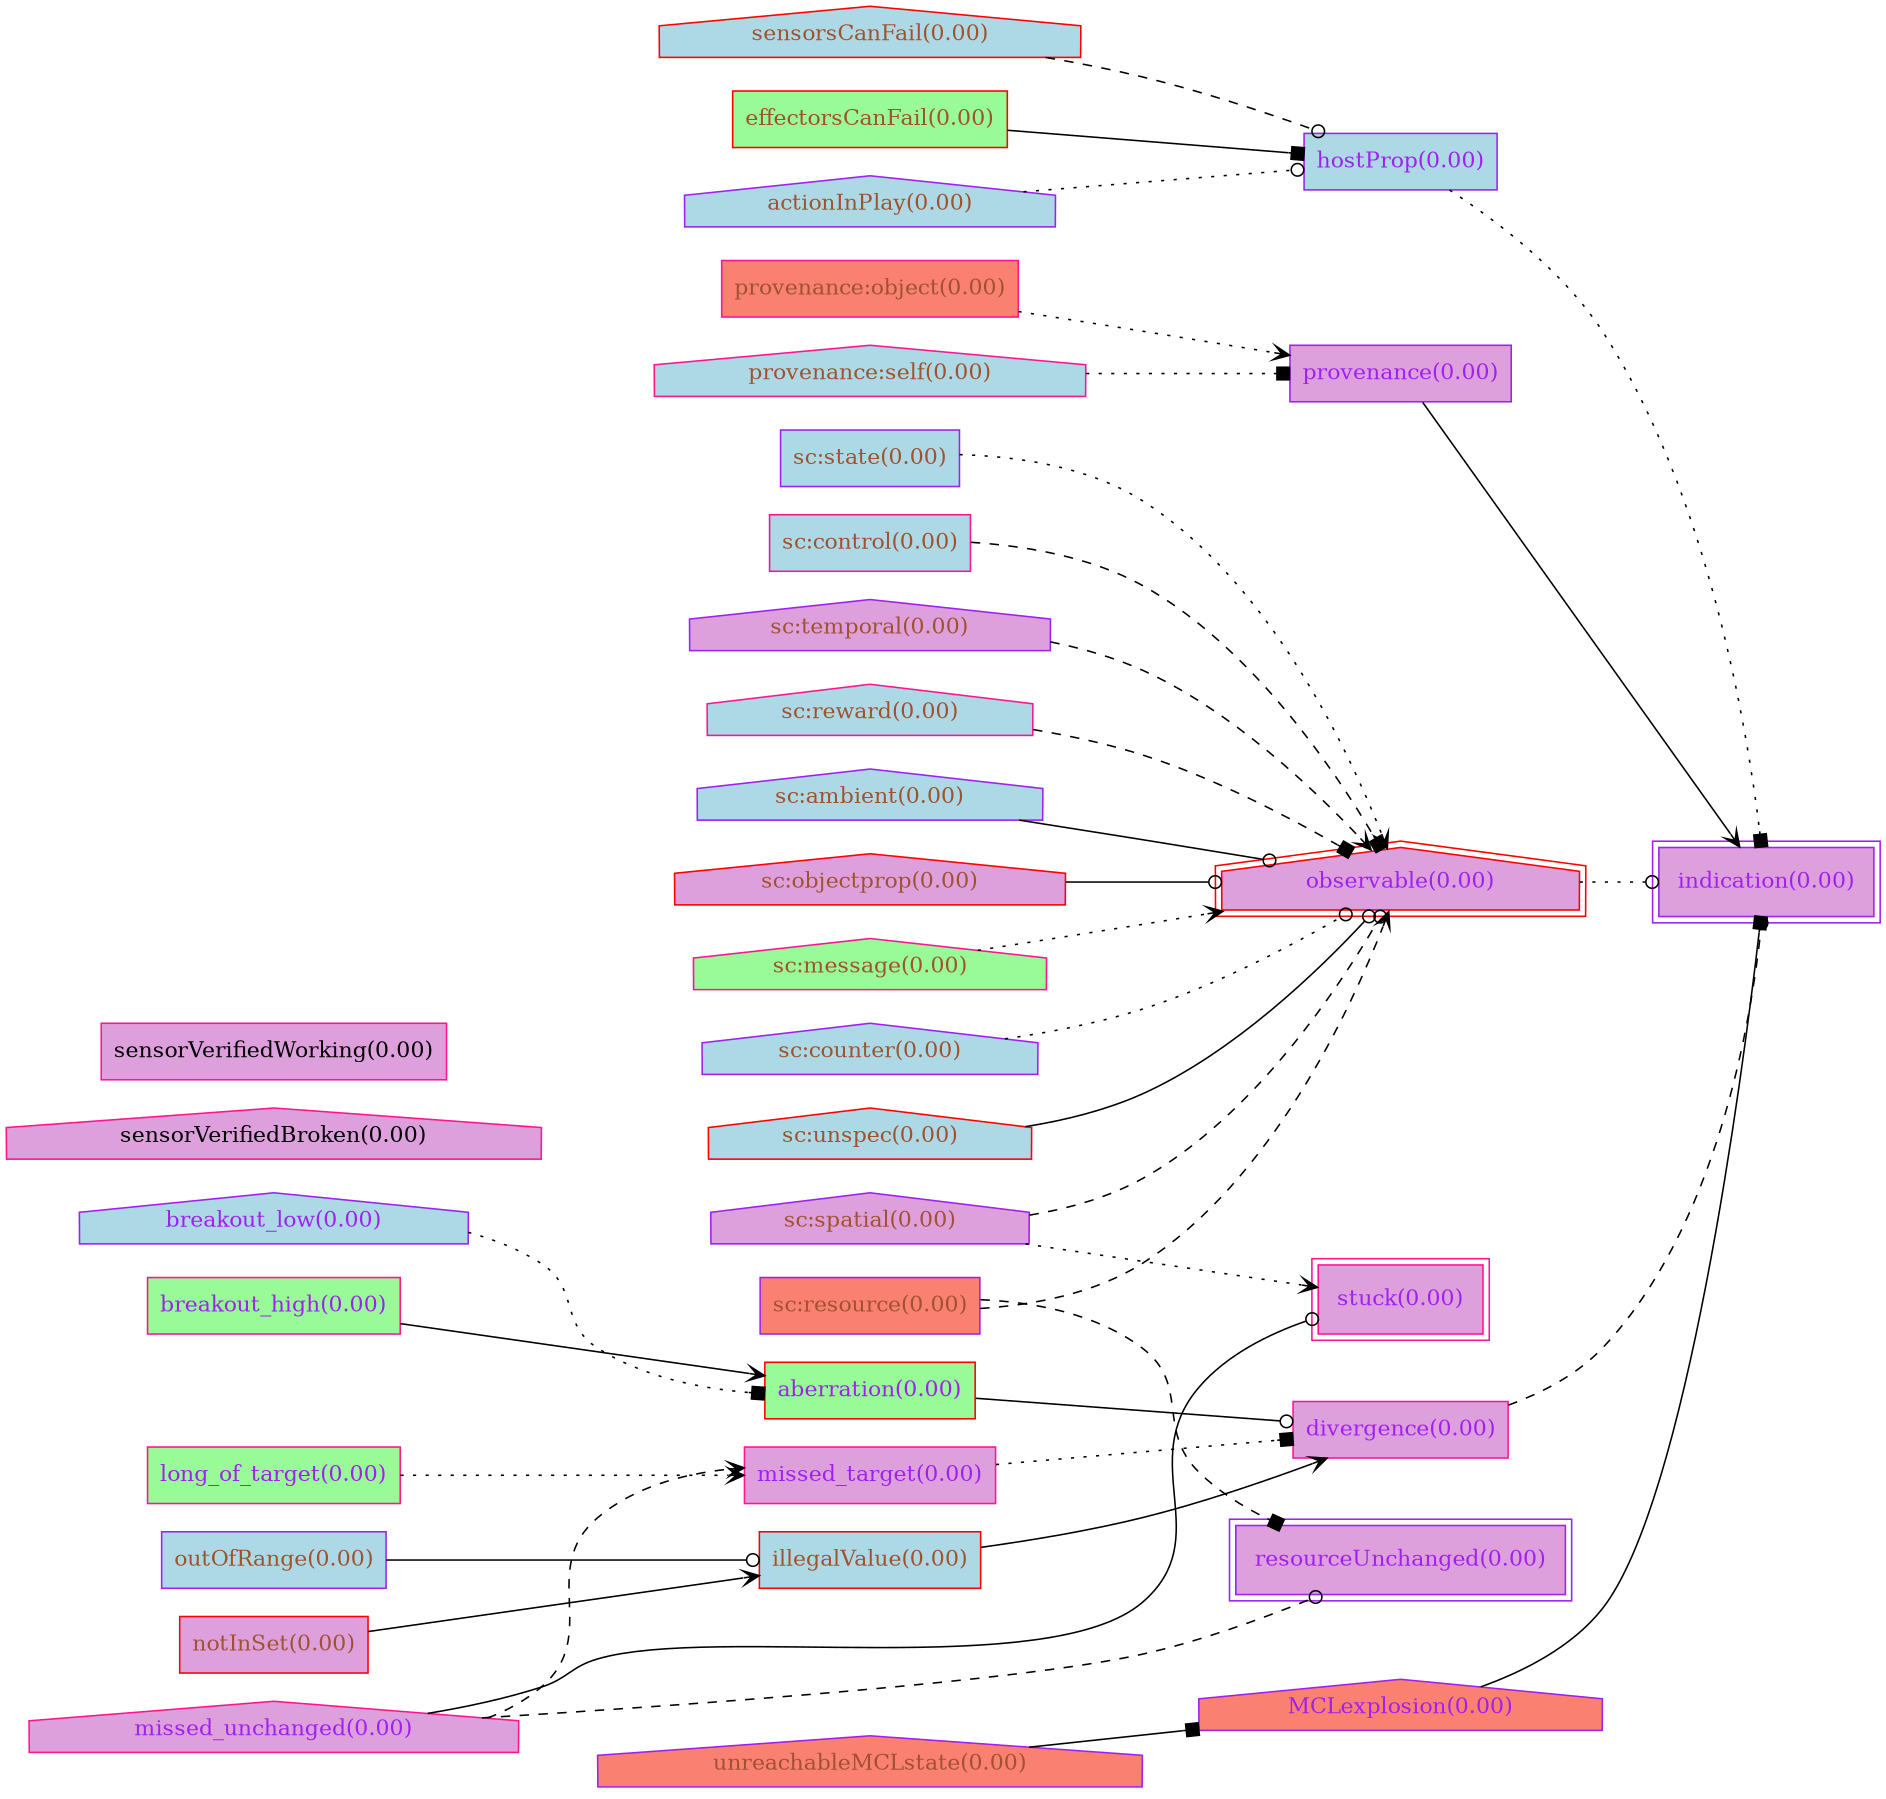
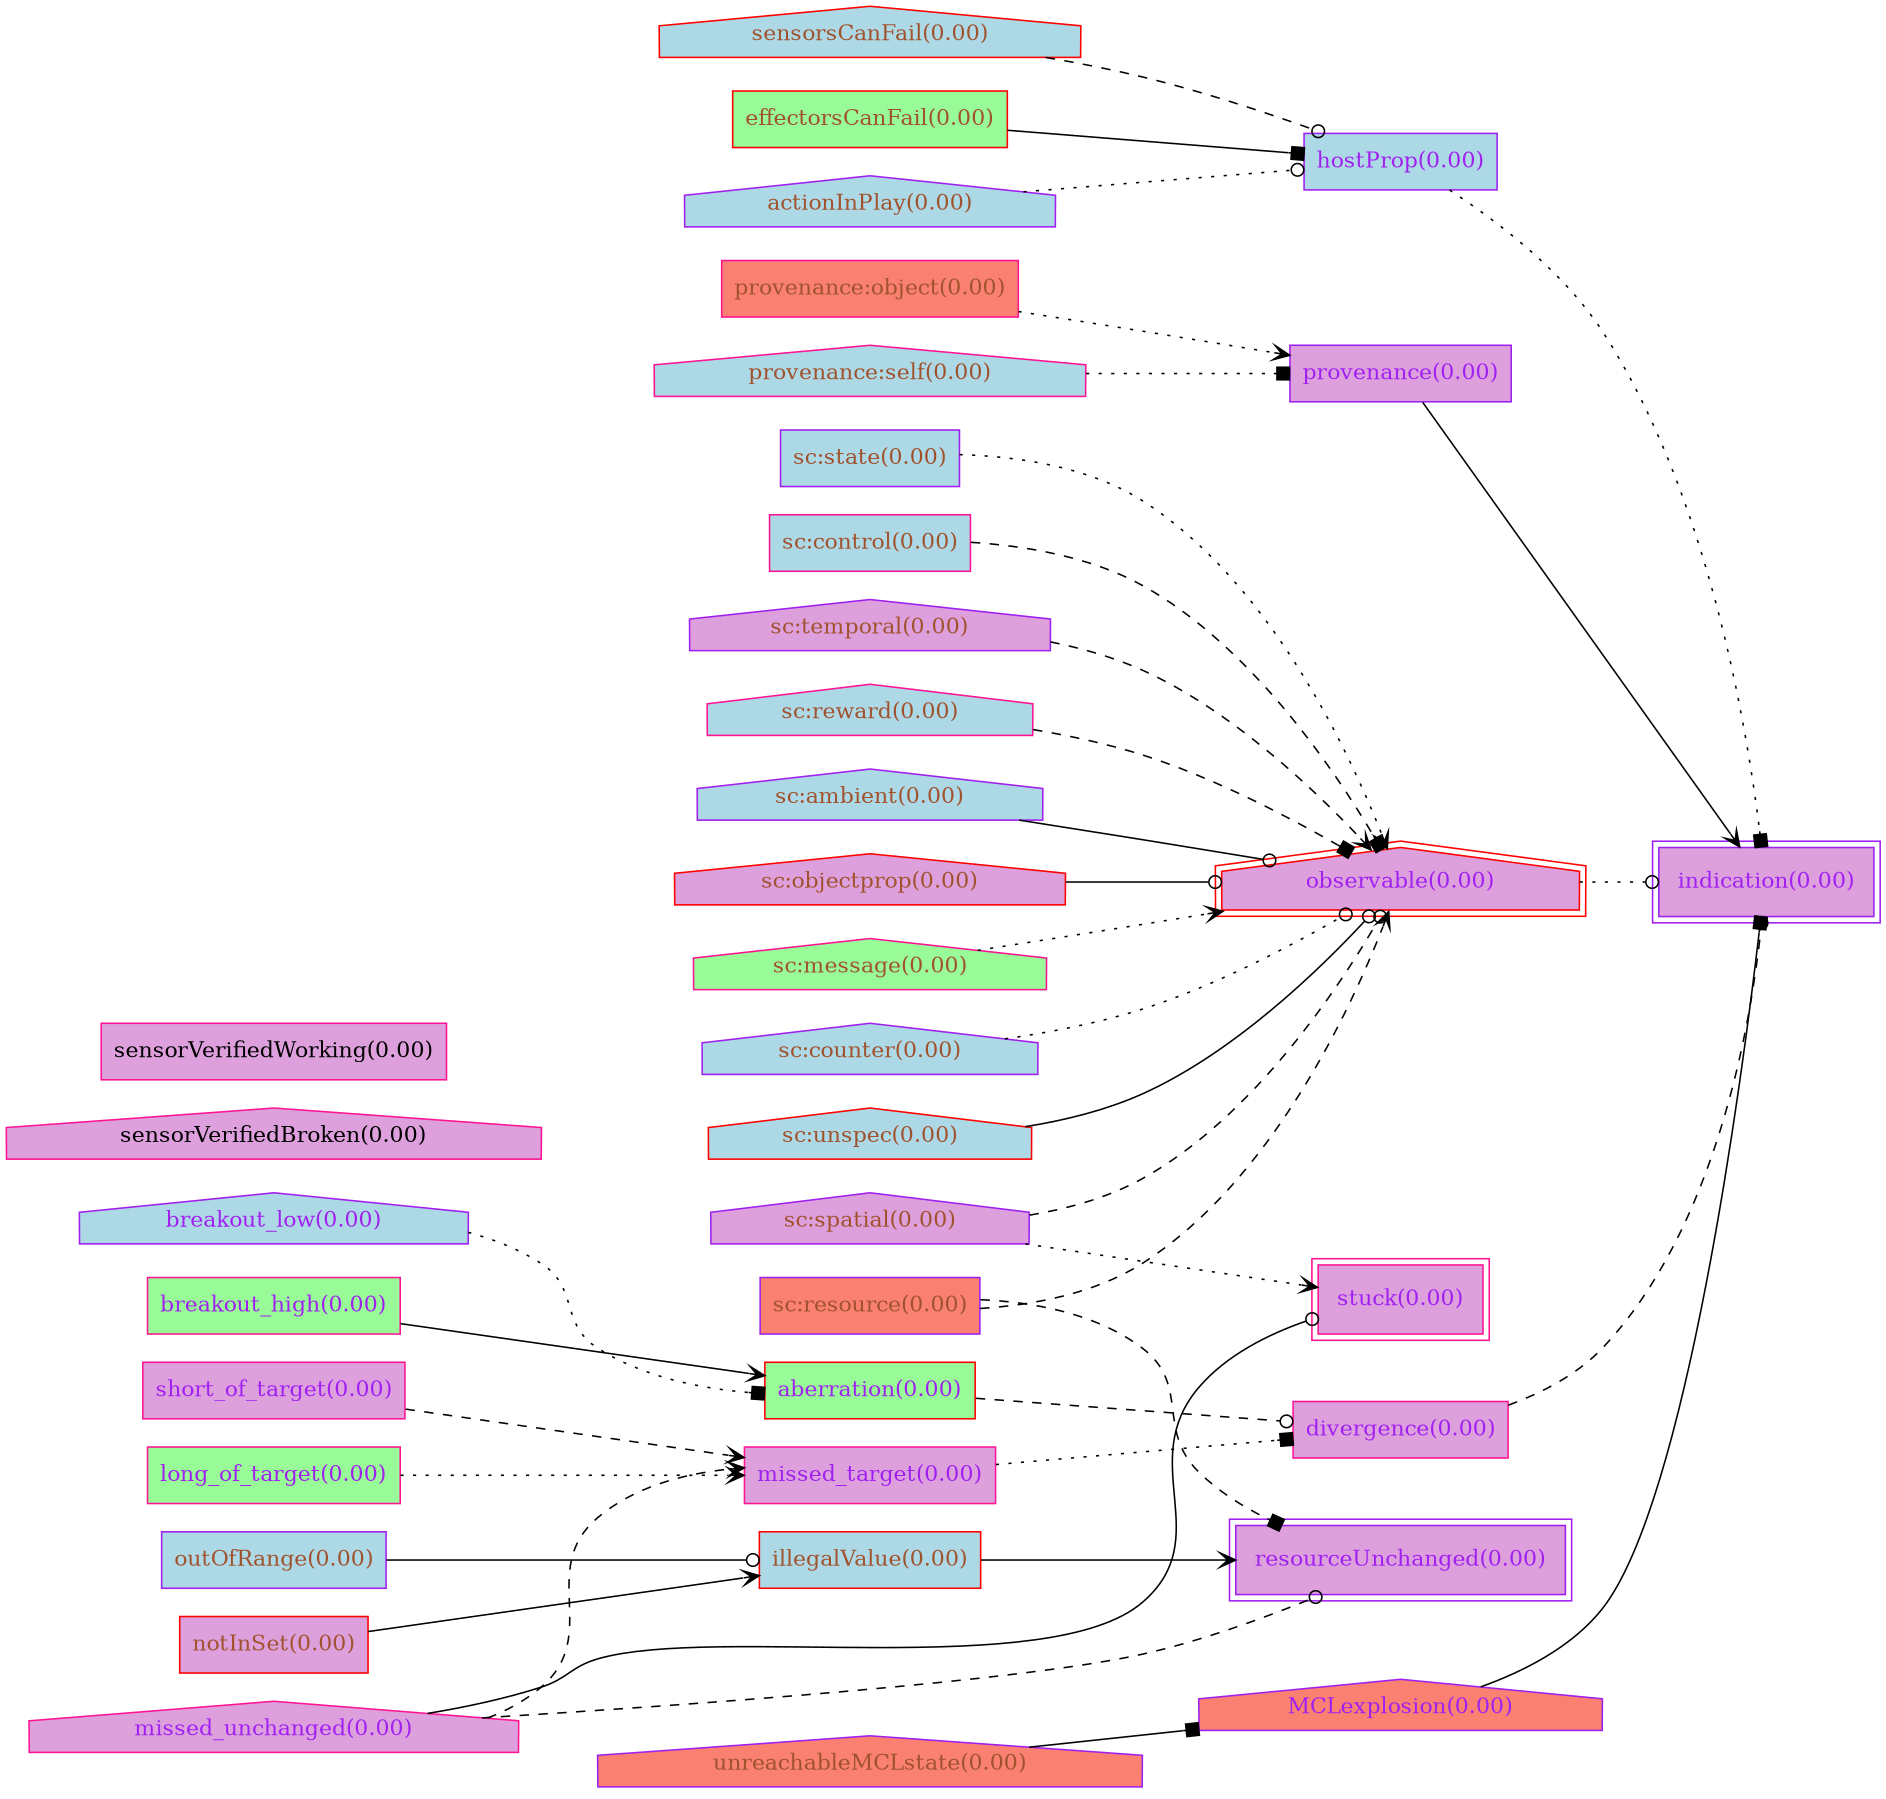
node "short_of_target(0.00)": added
edge "aberration(0.00)" -> "divergence(0.00)": style solid -> dashed
edge "illegalValue(0.00)" -> "divergence(0.00)": now "illegalValue(0.00)" -> "resourceUnchanged(0.00)"
